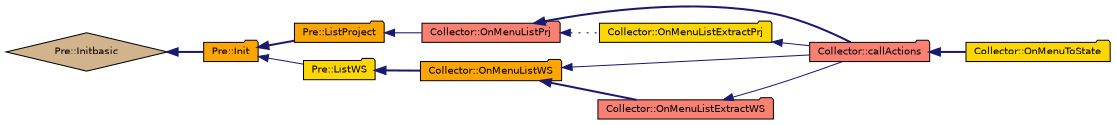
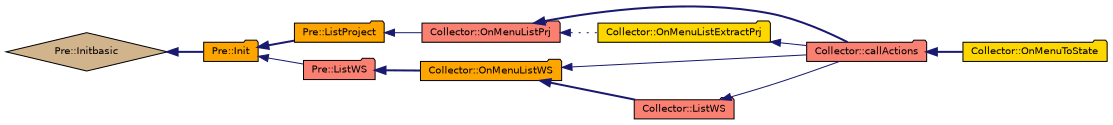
node "Pre::ListWS": fillcolor gold -> salmon
node "Collector::OnMenuListExtractWS": label "Collector::OnMenuListExtractWS" -> "Collector::ListWS"
